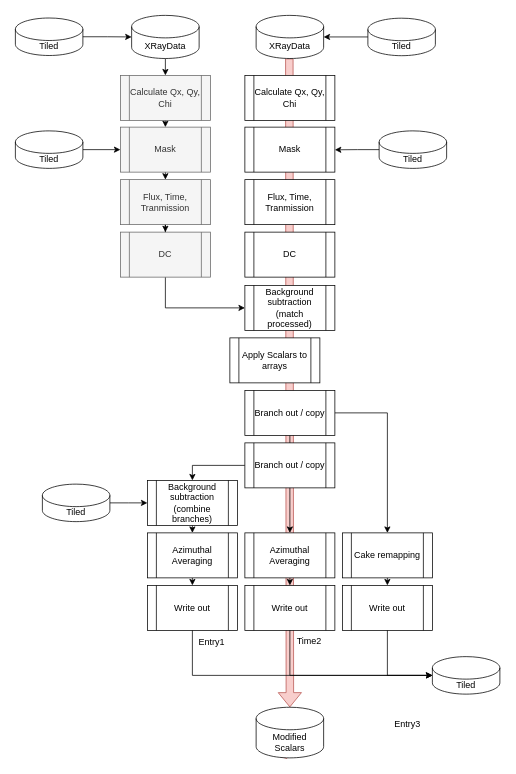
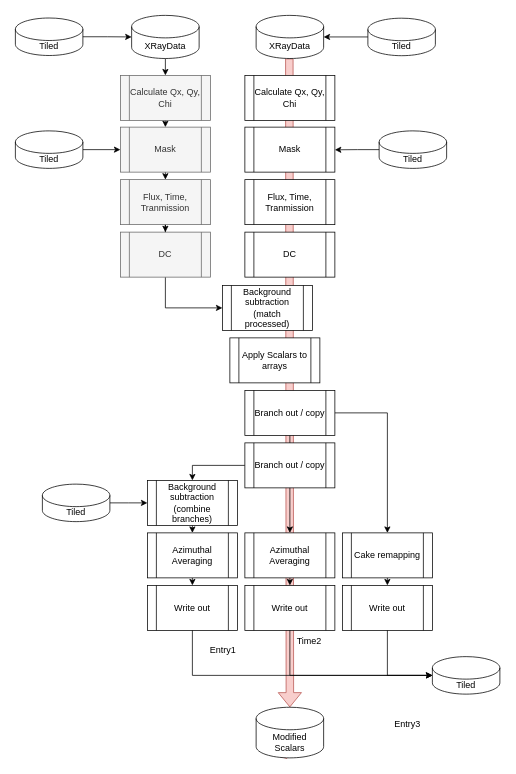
node "Background subtraction (match processed)": moved (290, 308) -> (267, 308)
node "Entry1": moved (212, 642) -> (223, 650)
